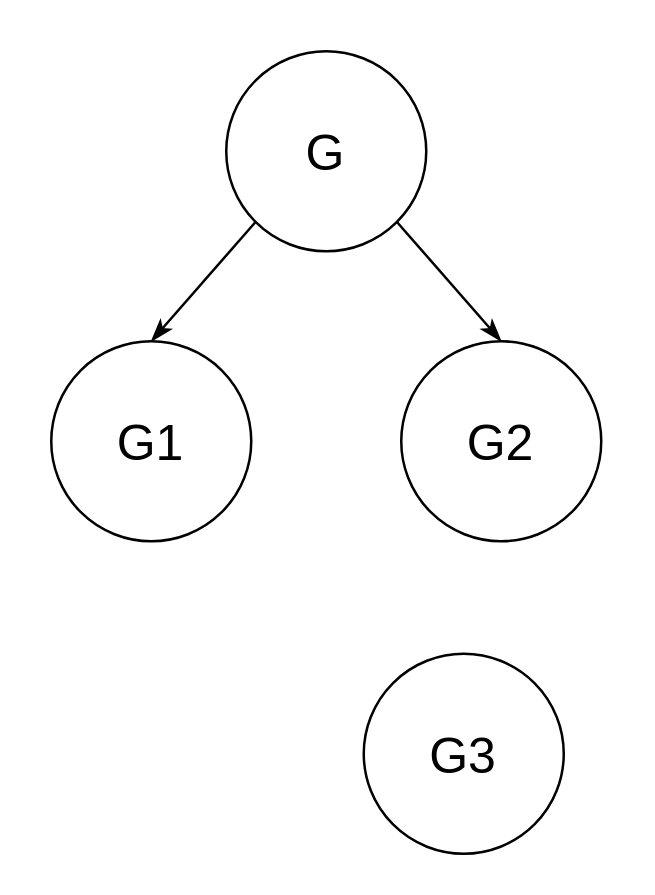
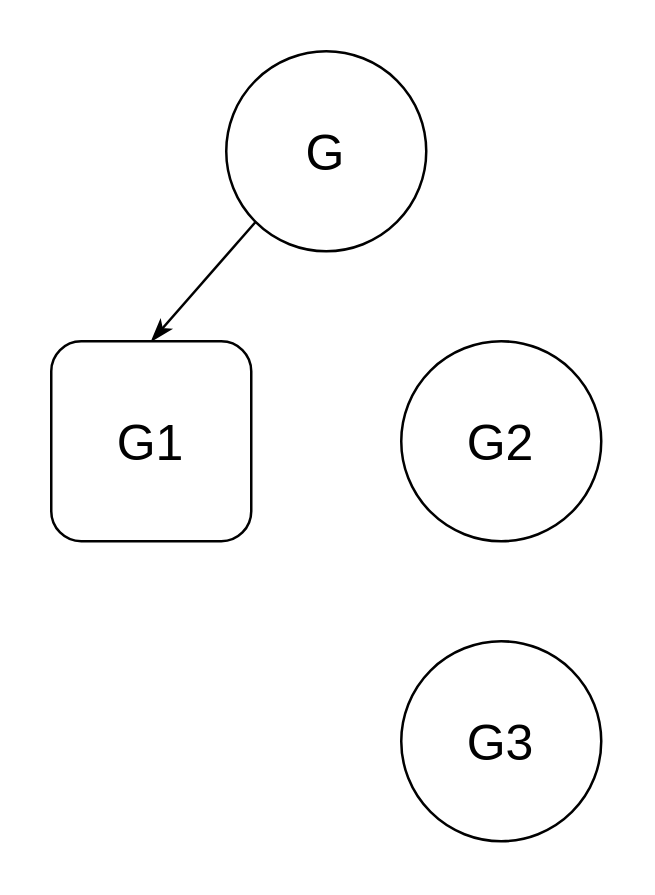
edge "G" -> "G2": removed
node "G1": shape ellipse -> rounded rectangle
node "G3": moved (464, 754) -> (501, 741)
